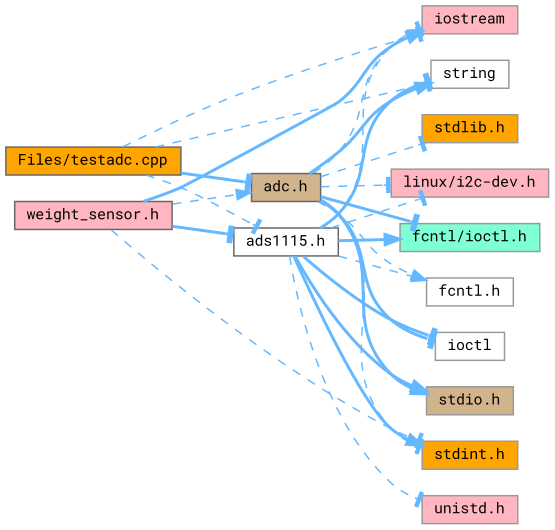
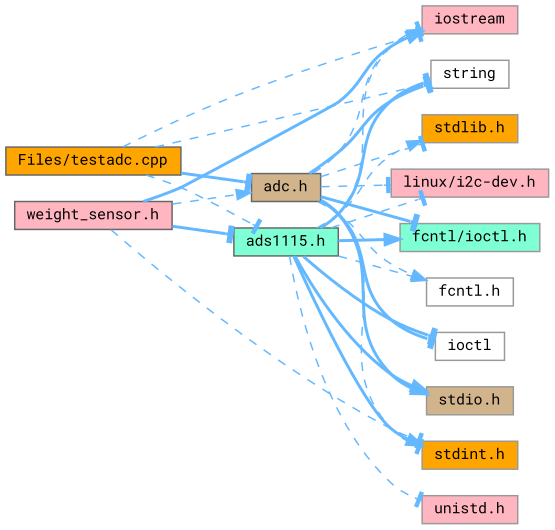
edge "adc.h" -> "string": arrowhead normal -> tee
edge "ads1115.h" -> "stdlib.h": added
node "ads1115.h": fillcolor white -> aquamarine
